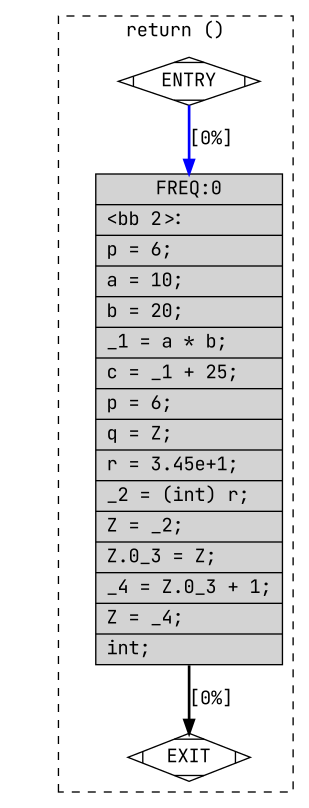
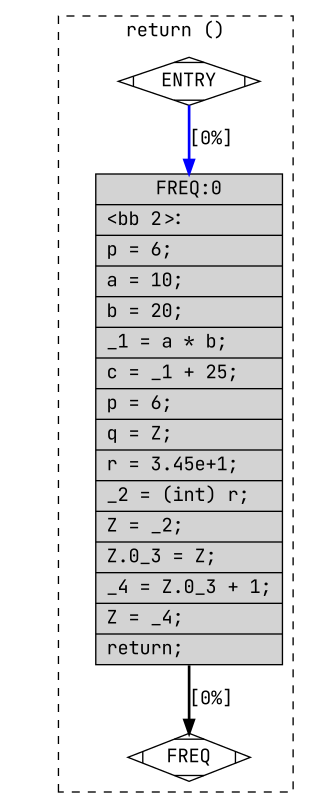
node "FREQ:0": text "int;" -> "return;"
node "EXIT": label "EXIT" -> "FREQ"
